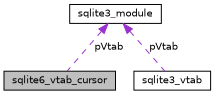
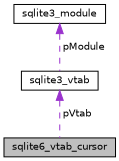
edge "sqlite3_vtab" -> "sqlite3_module": label " pVtab" -> " pModule"
edge "sqlite6_vtab_cursor" -> "sqlite3_module": now "sqlite6_vtab_cursor" -> "sqlite3_vtab"
